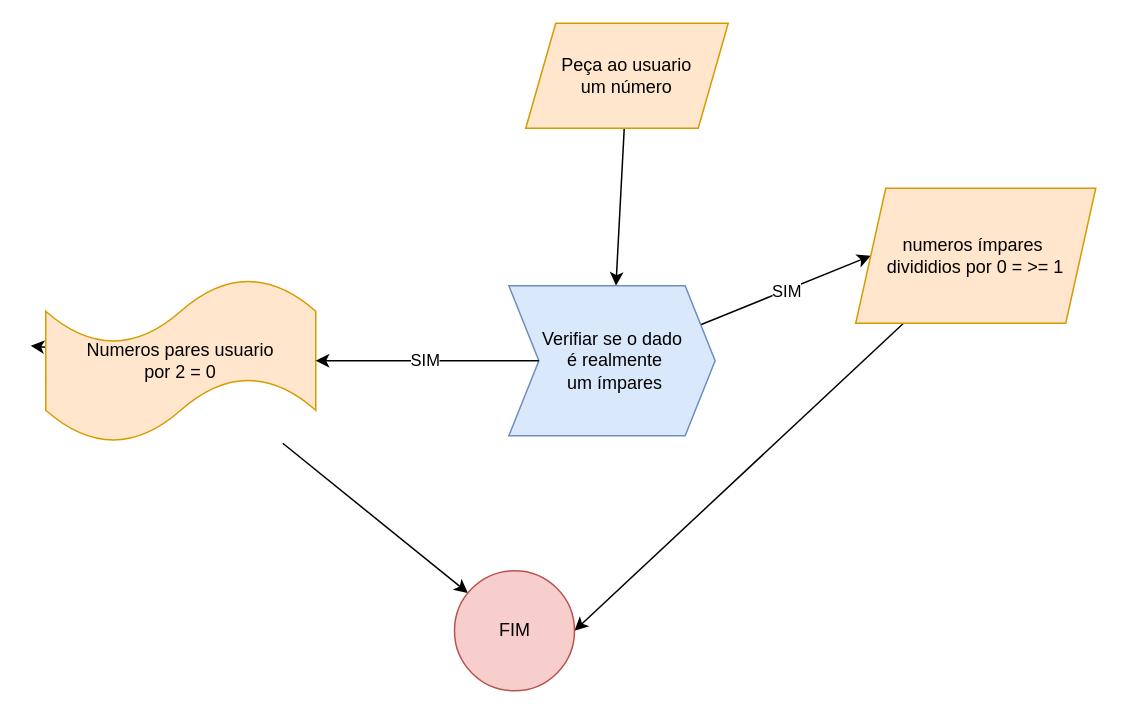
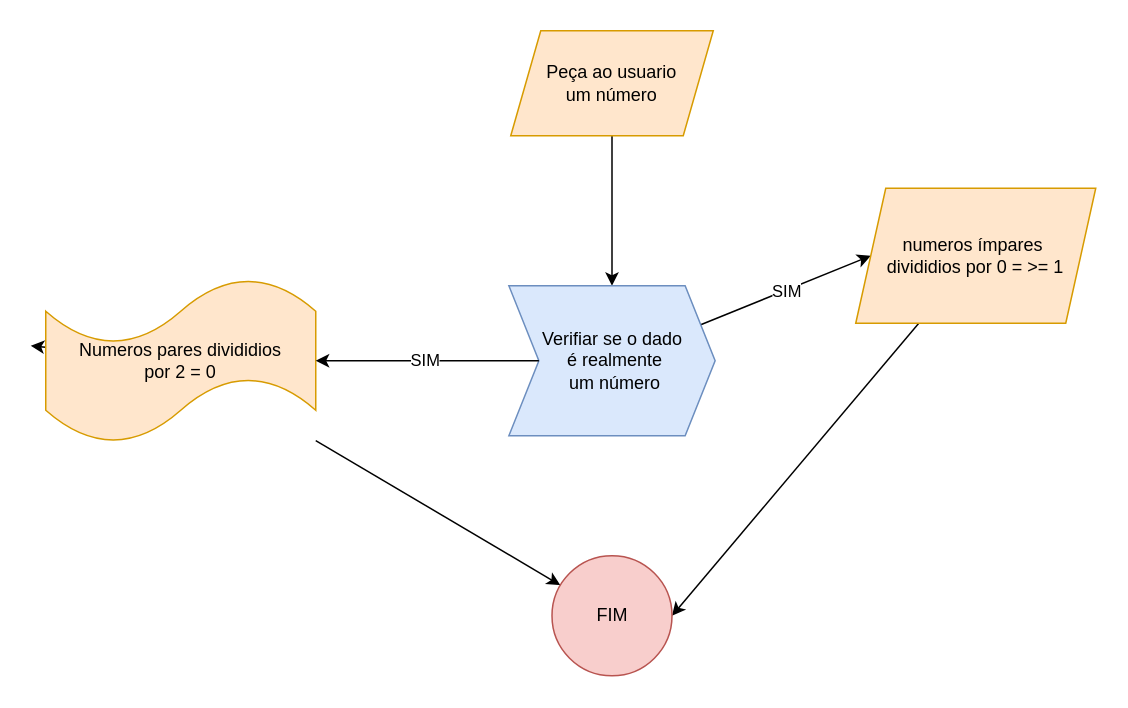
node "Peça ao usuario um número": moved (627, 76) -> (612, 83)
node "Numeros pares usuario por 2 = 0": label "Numeros pares usuario por 2 = 0" -> "Numeros pares divididios por 2 = 0"
node "Verifiar se o dado é realmente um ímpares": label "Verifiar se o dado é realmente um ímpares" -> "Verifiar se o dado é realmente um número"
node "FIM": moved (515, 631) -> (612, 616)
